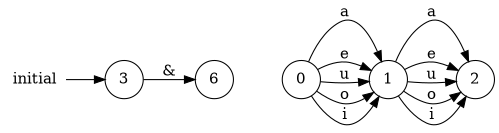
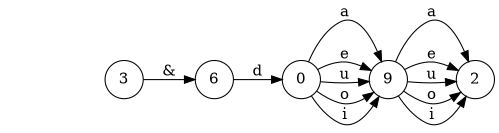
node "initial": removed
edge "6" -> "0": added, label "d"
node "1": label "1" -> "9"
